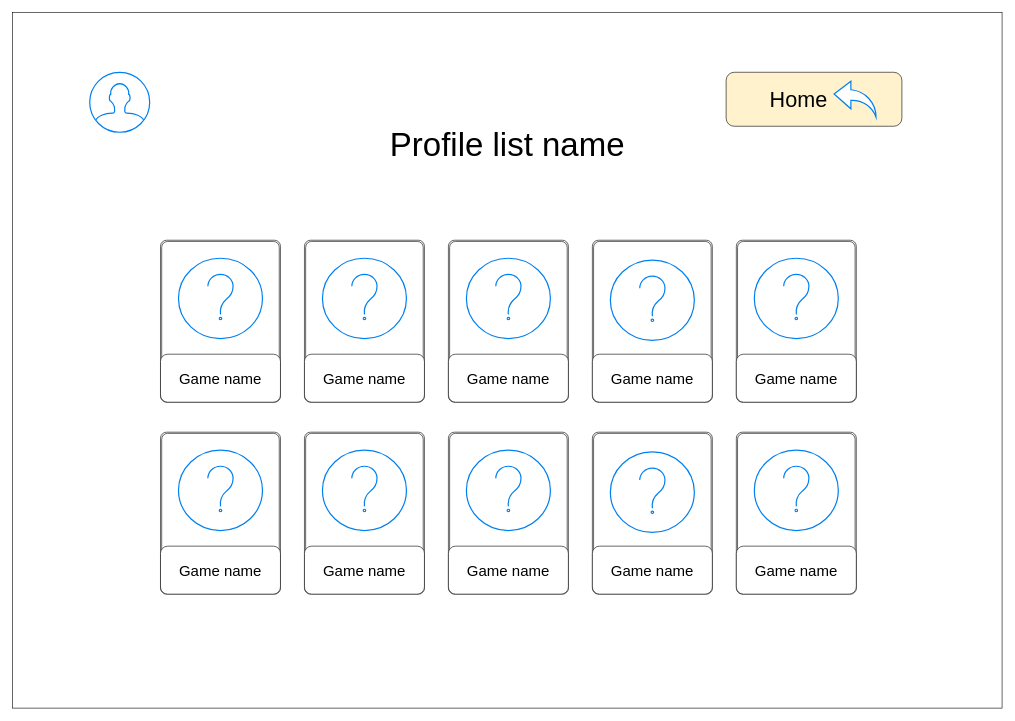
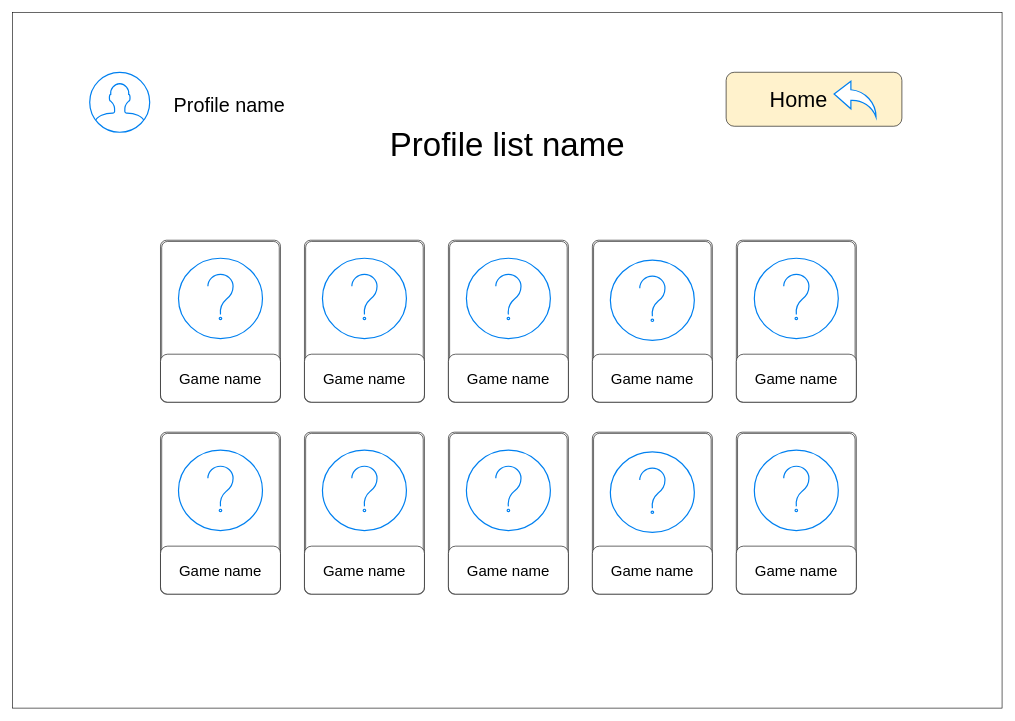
node "Profile name": added
